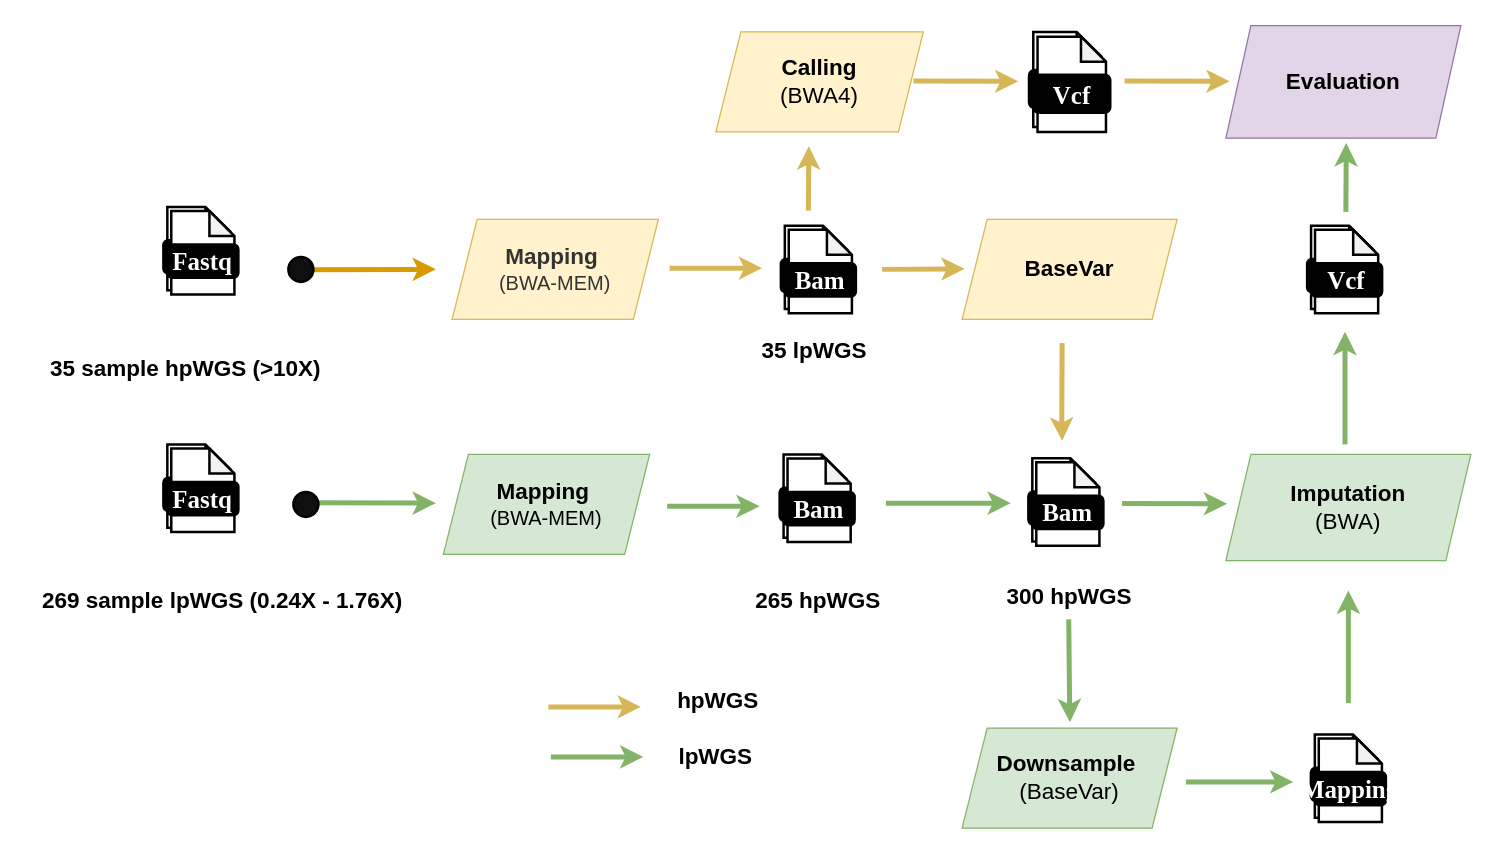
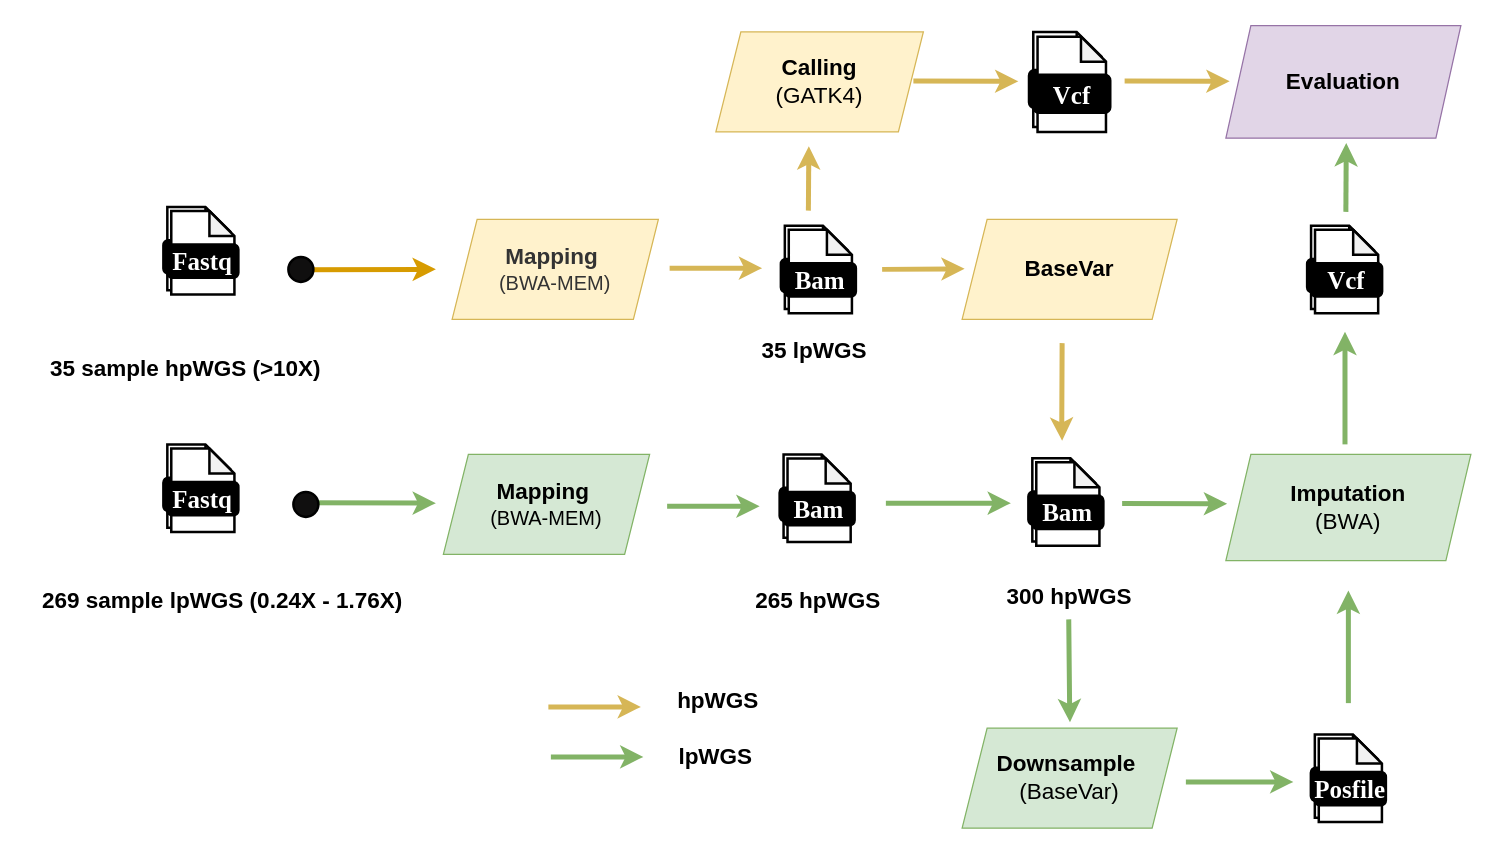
node "Calling (BWA4)": label "Calling (BWA4)" -> "Calling (GATK4)"
node "Mapping": label "Mapping" -> "Posfile"
